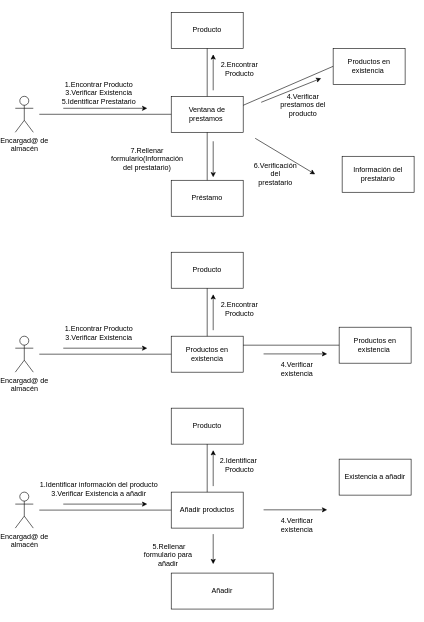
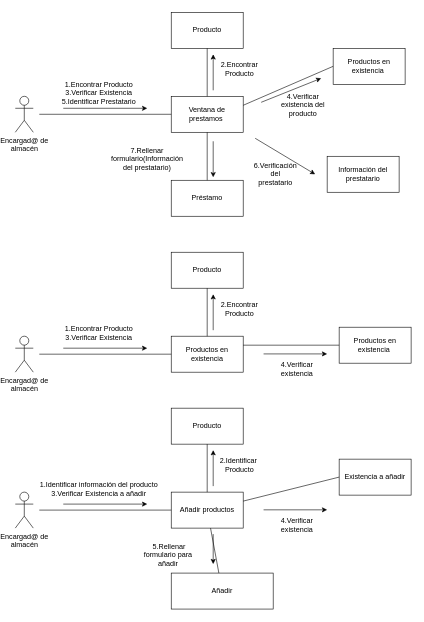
node "4.Verificar prestamos del producto": label "4.Verificar prestamos del producto" -> "4.Verificar existencia del producto"
node "Información del prestatario": moved (378, 174) -> (363, 174)
edge "Existencia a añadir" -- "Añadir productos": added
edge "Añadir productos" -- "Añadir": added
